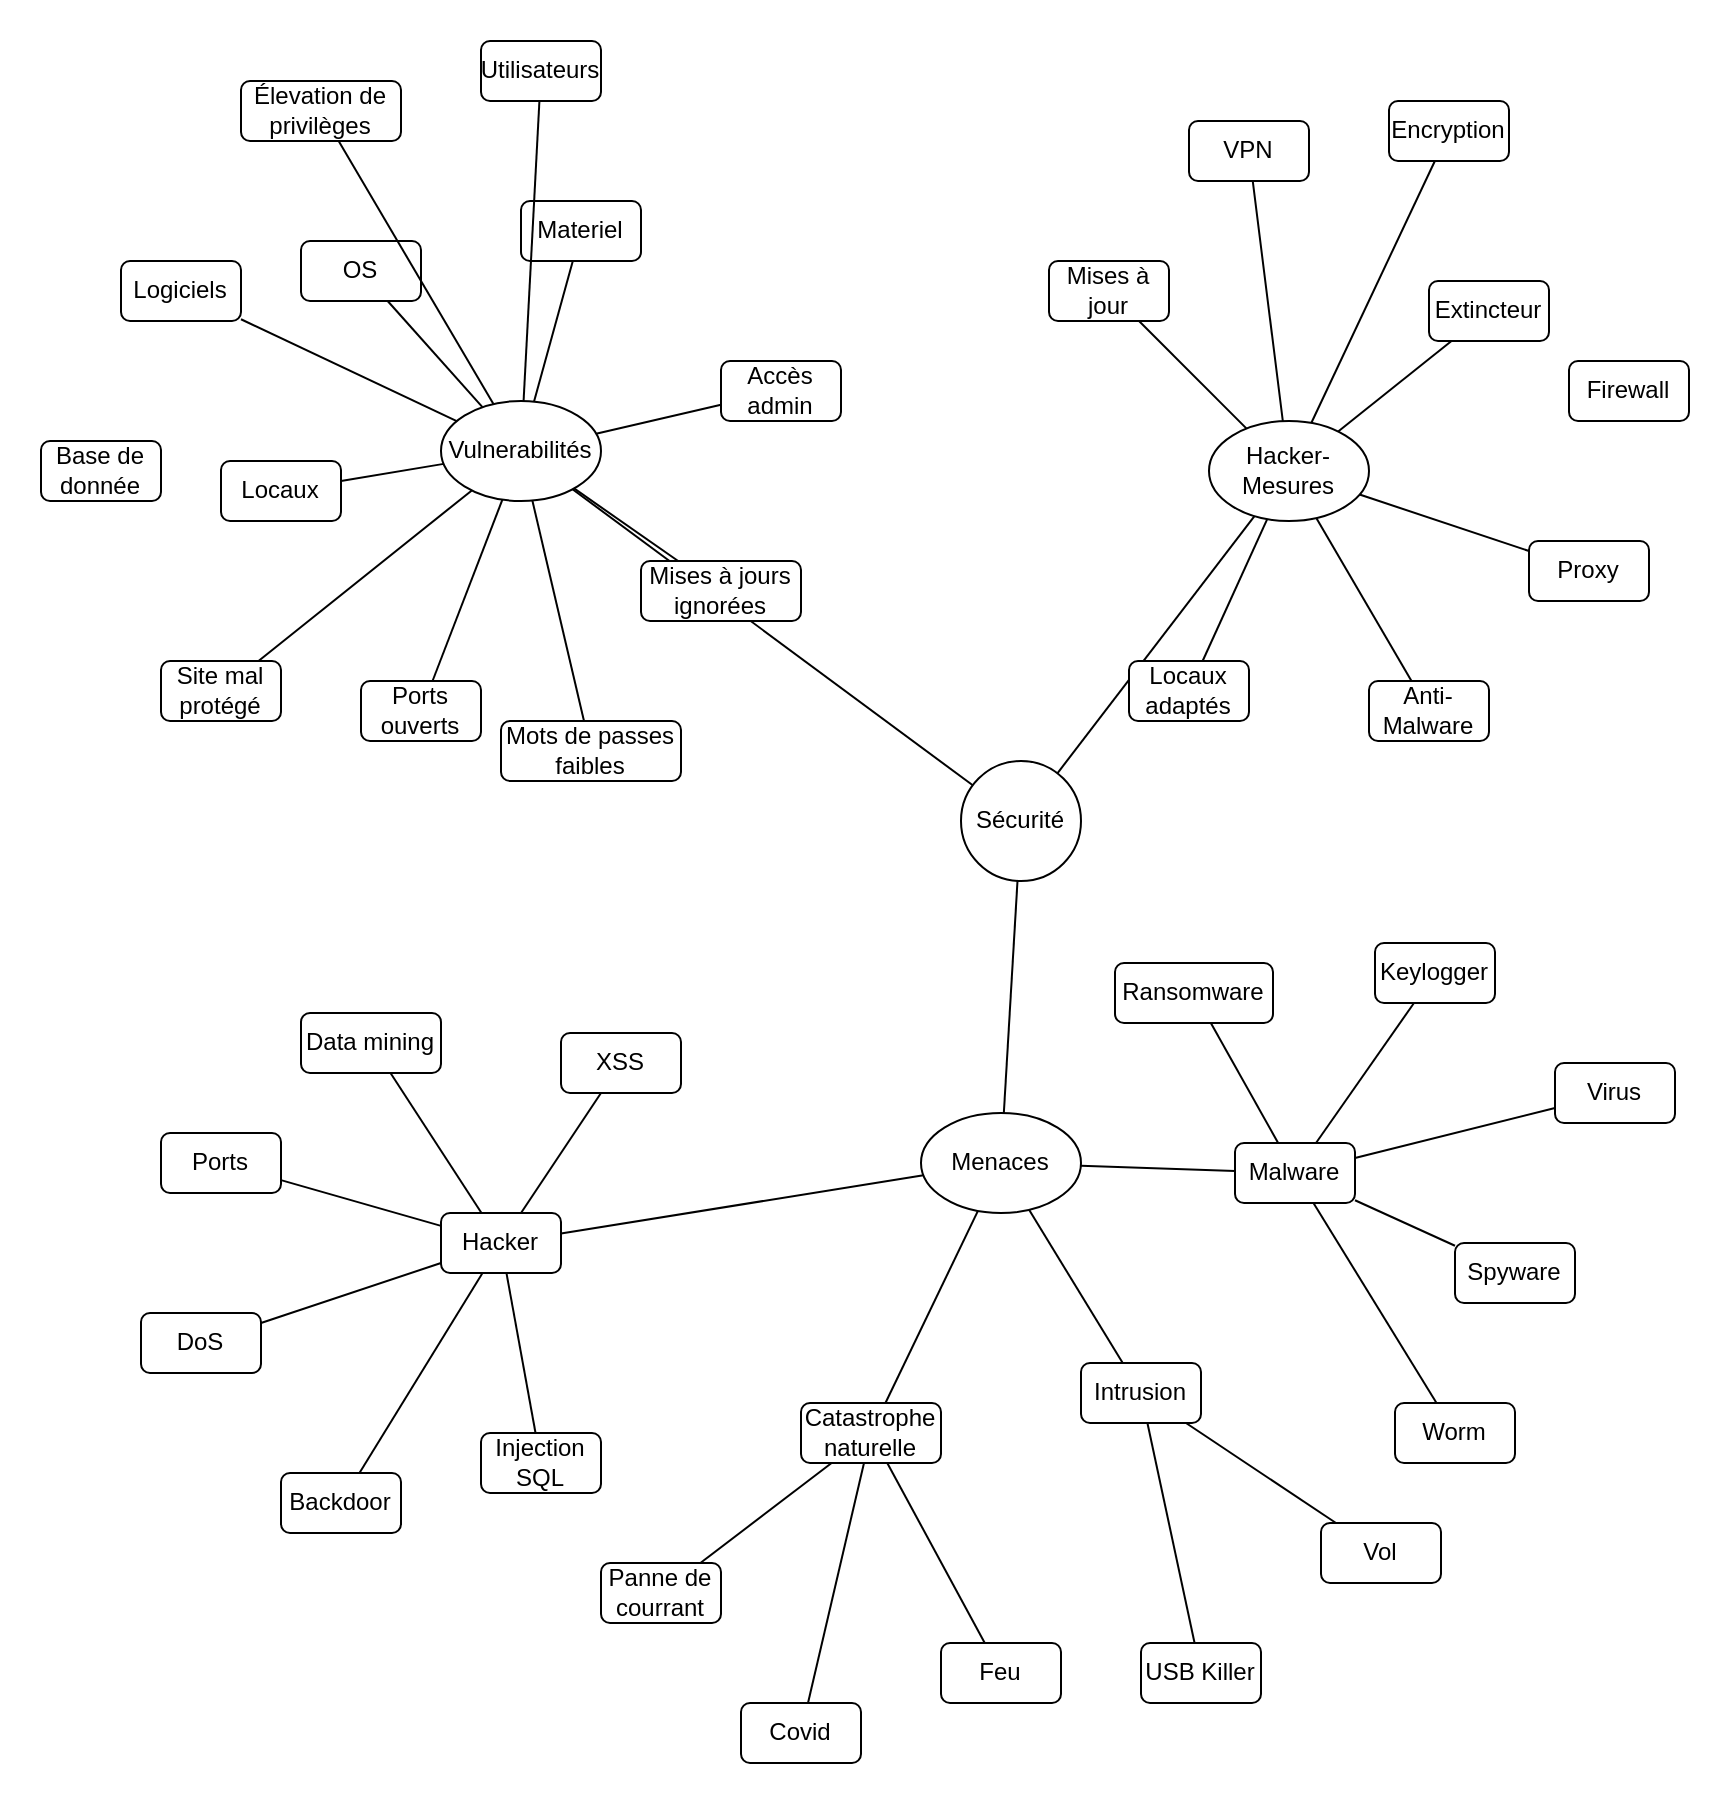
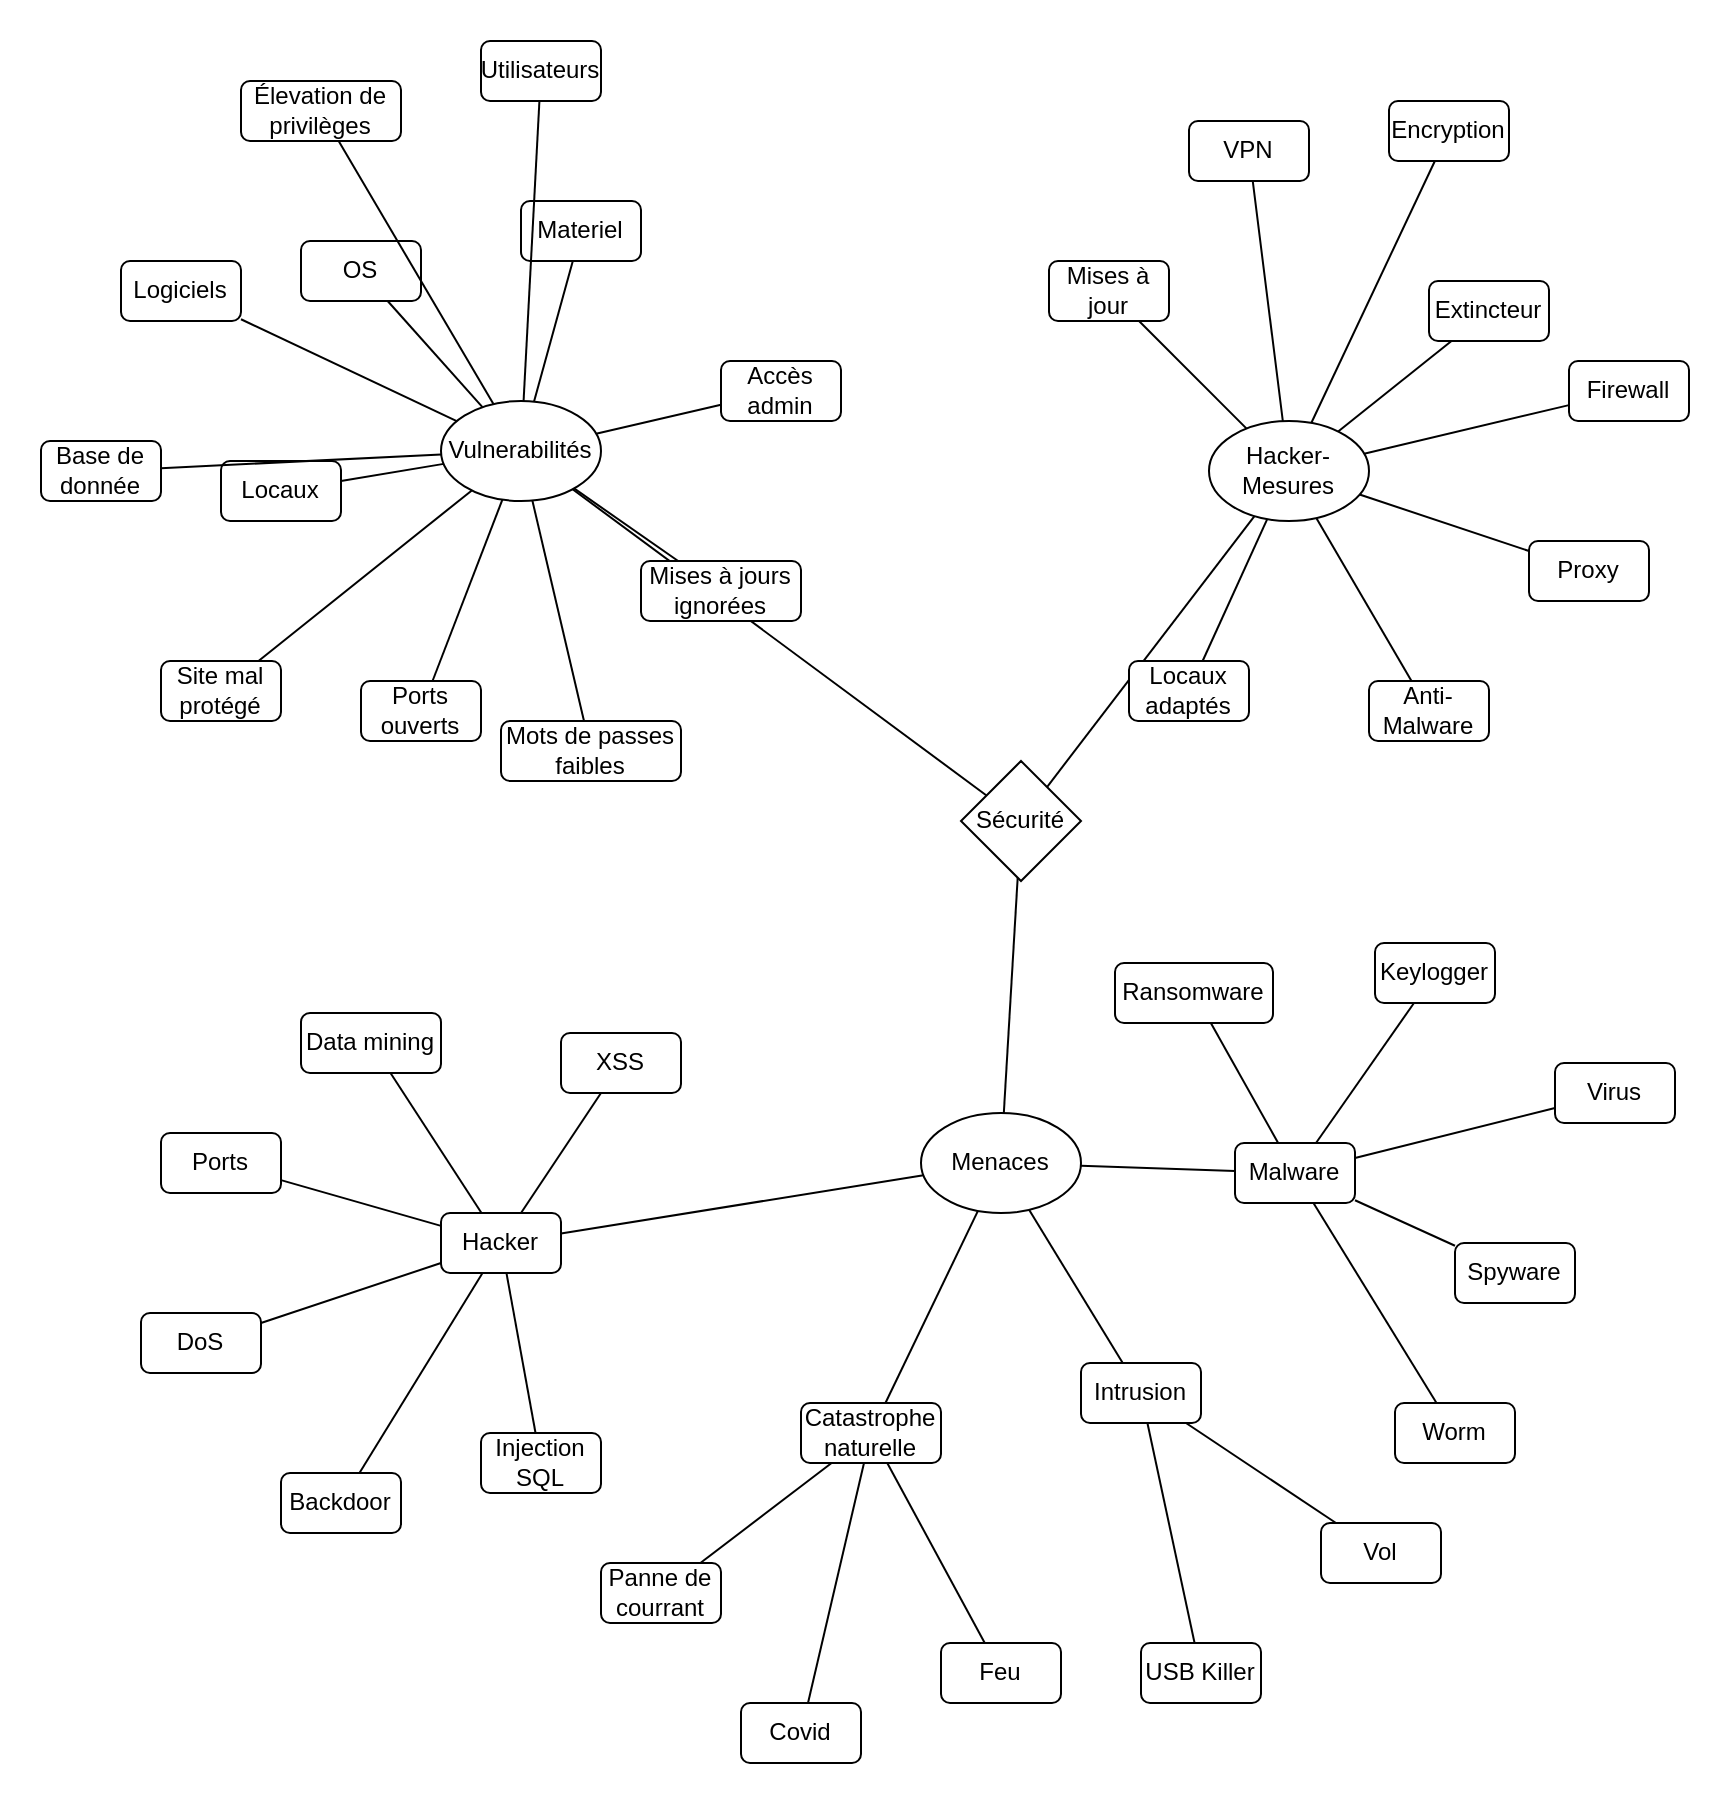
edge "Firewall" -- "Hacker-Mesures": added
edge "Vulnerabilités" -- "Base de donnée": added
node "Sécurité": shape ellipse -> diamond
